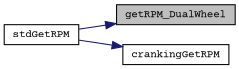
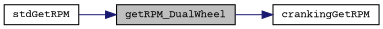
edge "stdGetRPM" -> "crankingGetRPM": now "getRPM_DualWheel" -> "crankingGetRPM"
